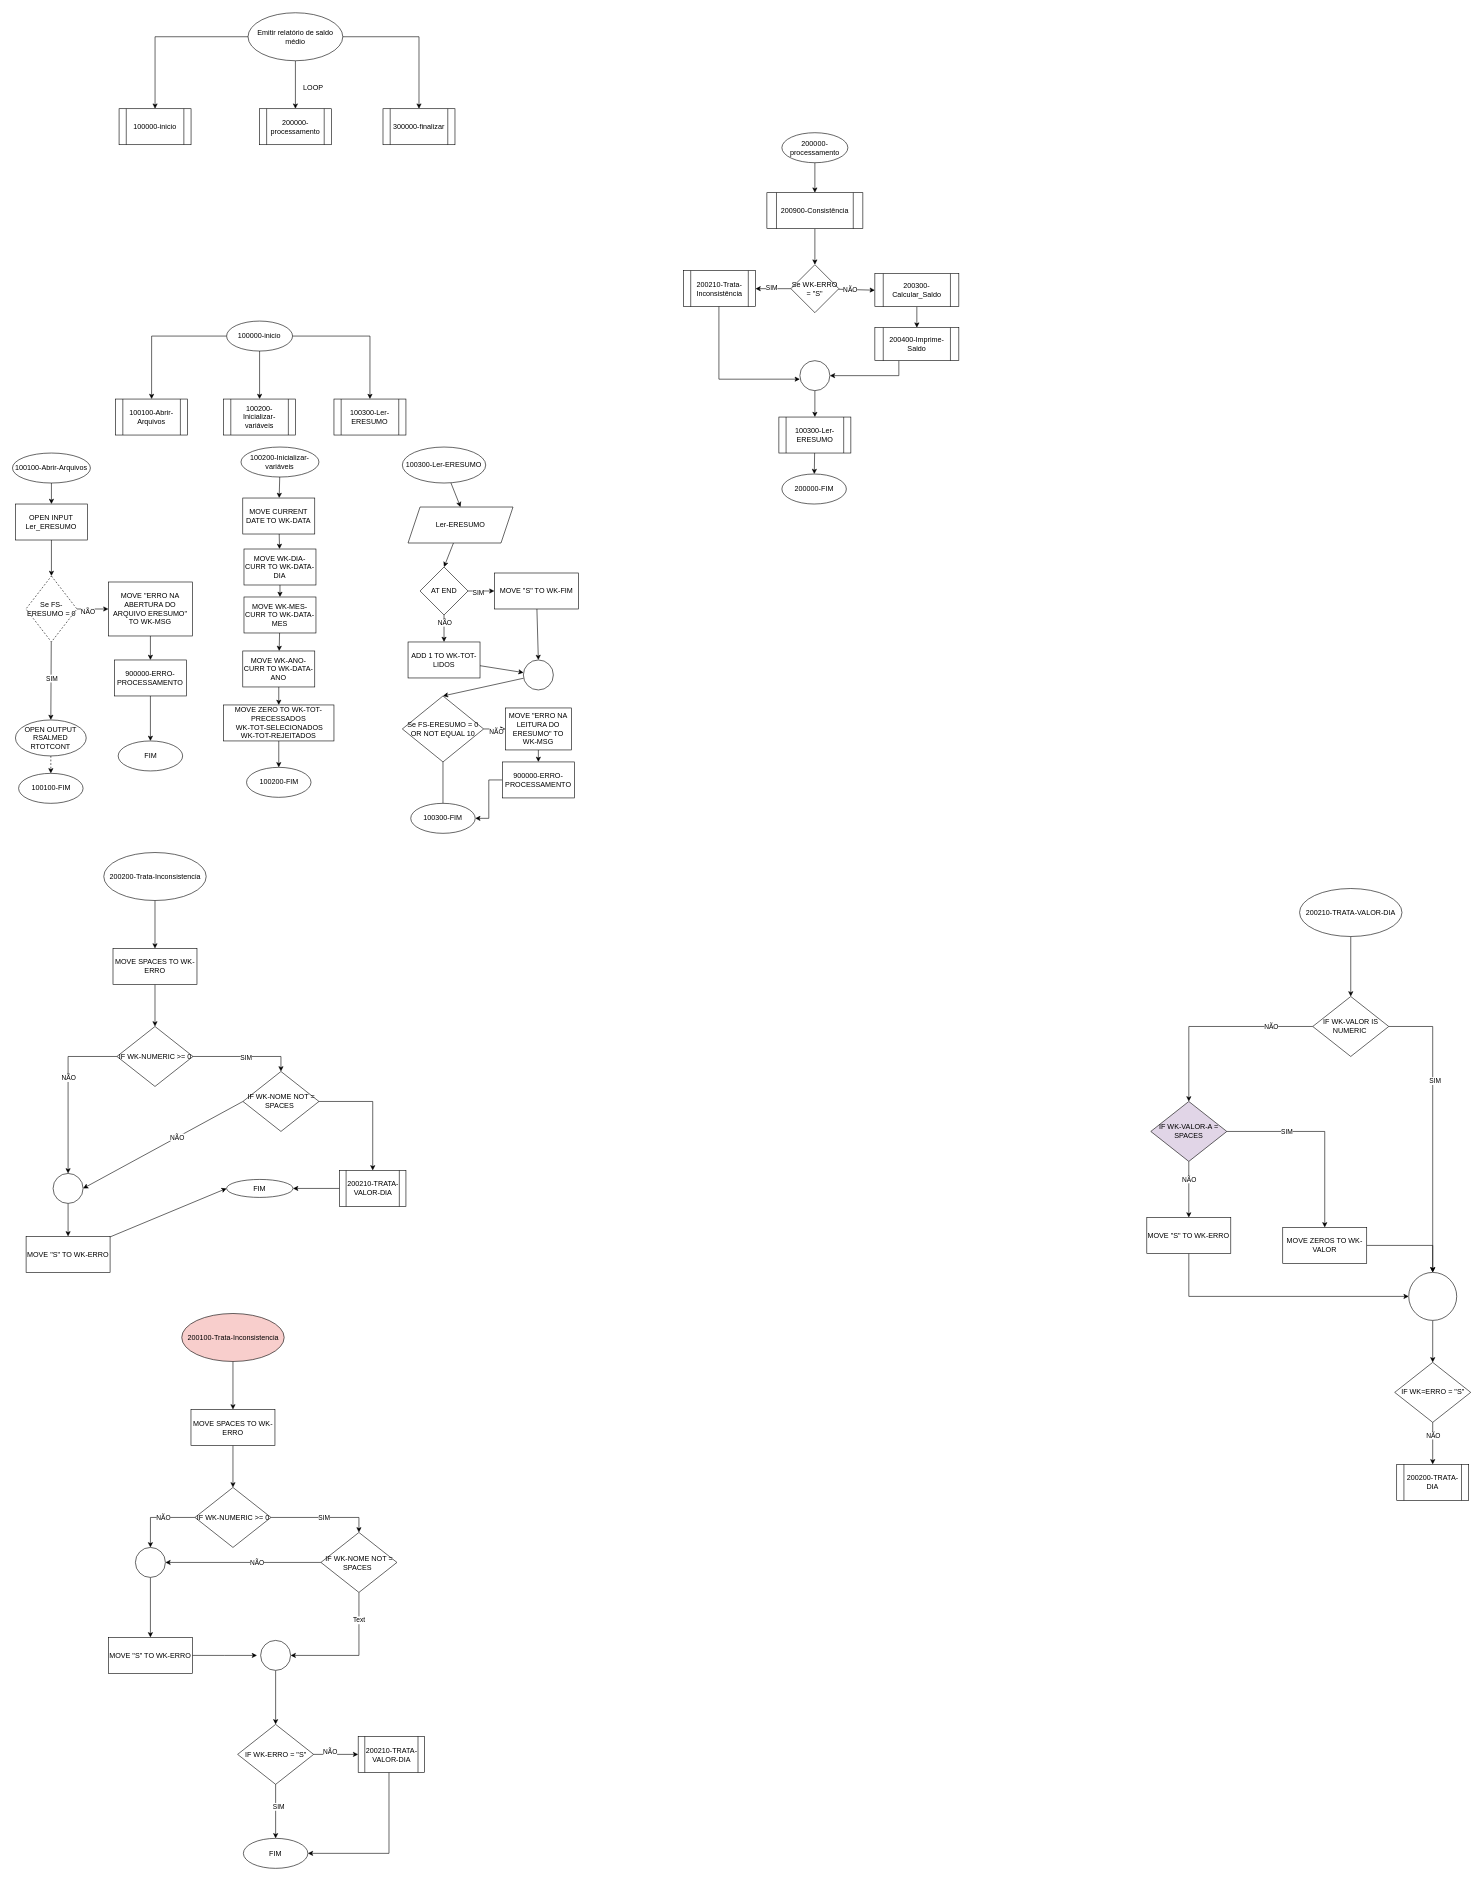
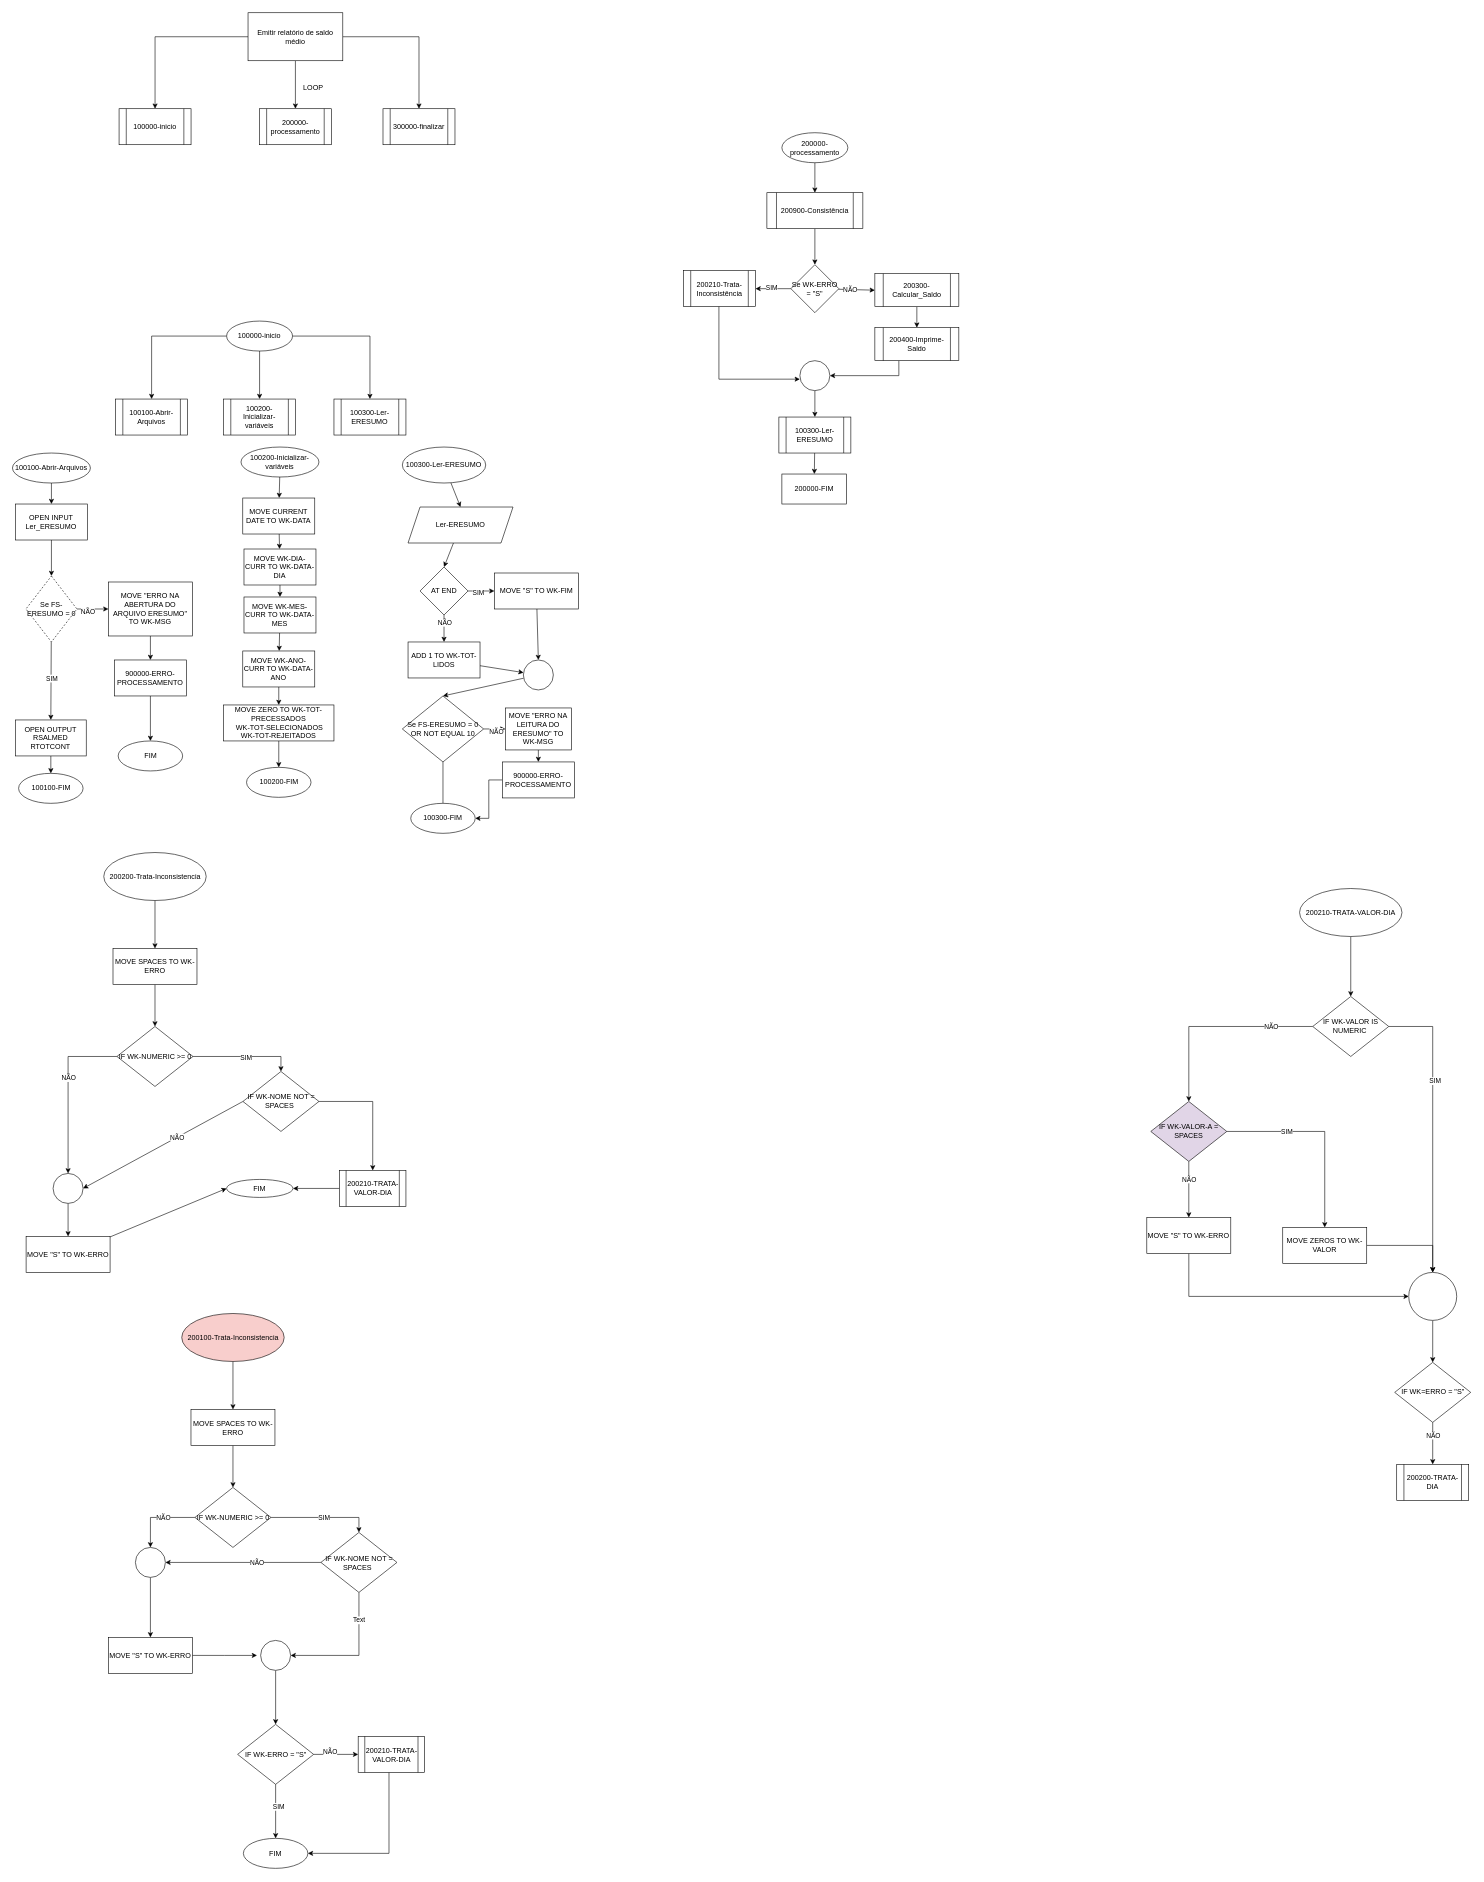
node "Emitir relatório de saldo médio": shape ellipse -> rectangle
node "200000-FIM": shape ellipse -> rectangle
node "OPEN OUTPUT RSALMED RTOTCONT": shape ellipse -> rectangle
edge "OPEN OUTPUT RSALMED RTOTCONT" -> "100100-FIM": style dashed -> solid
